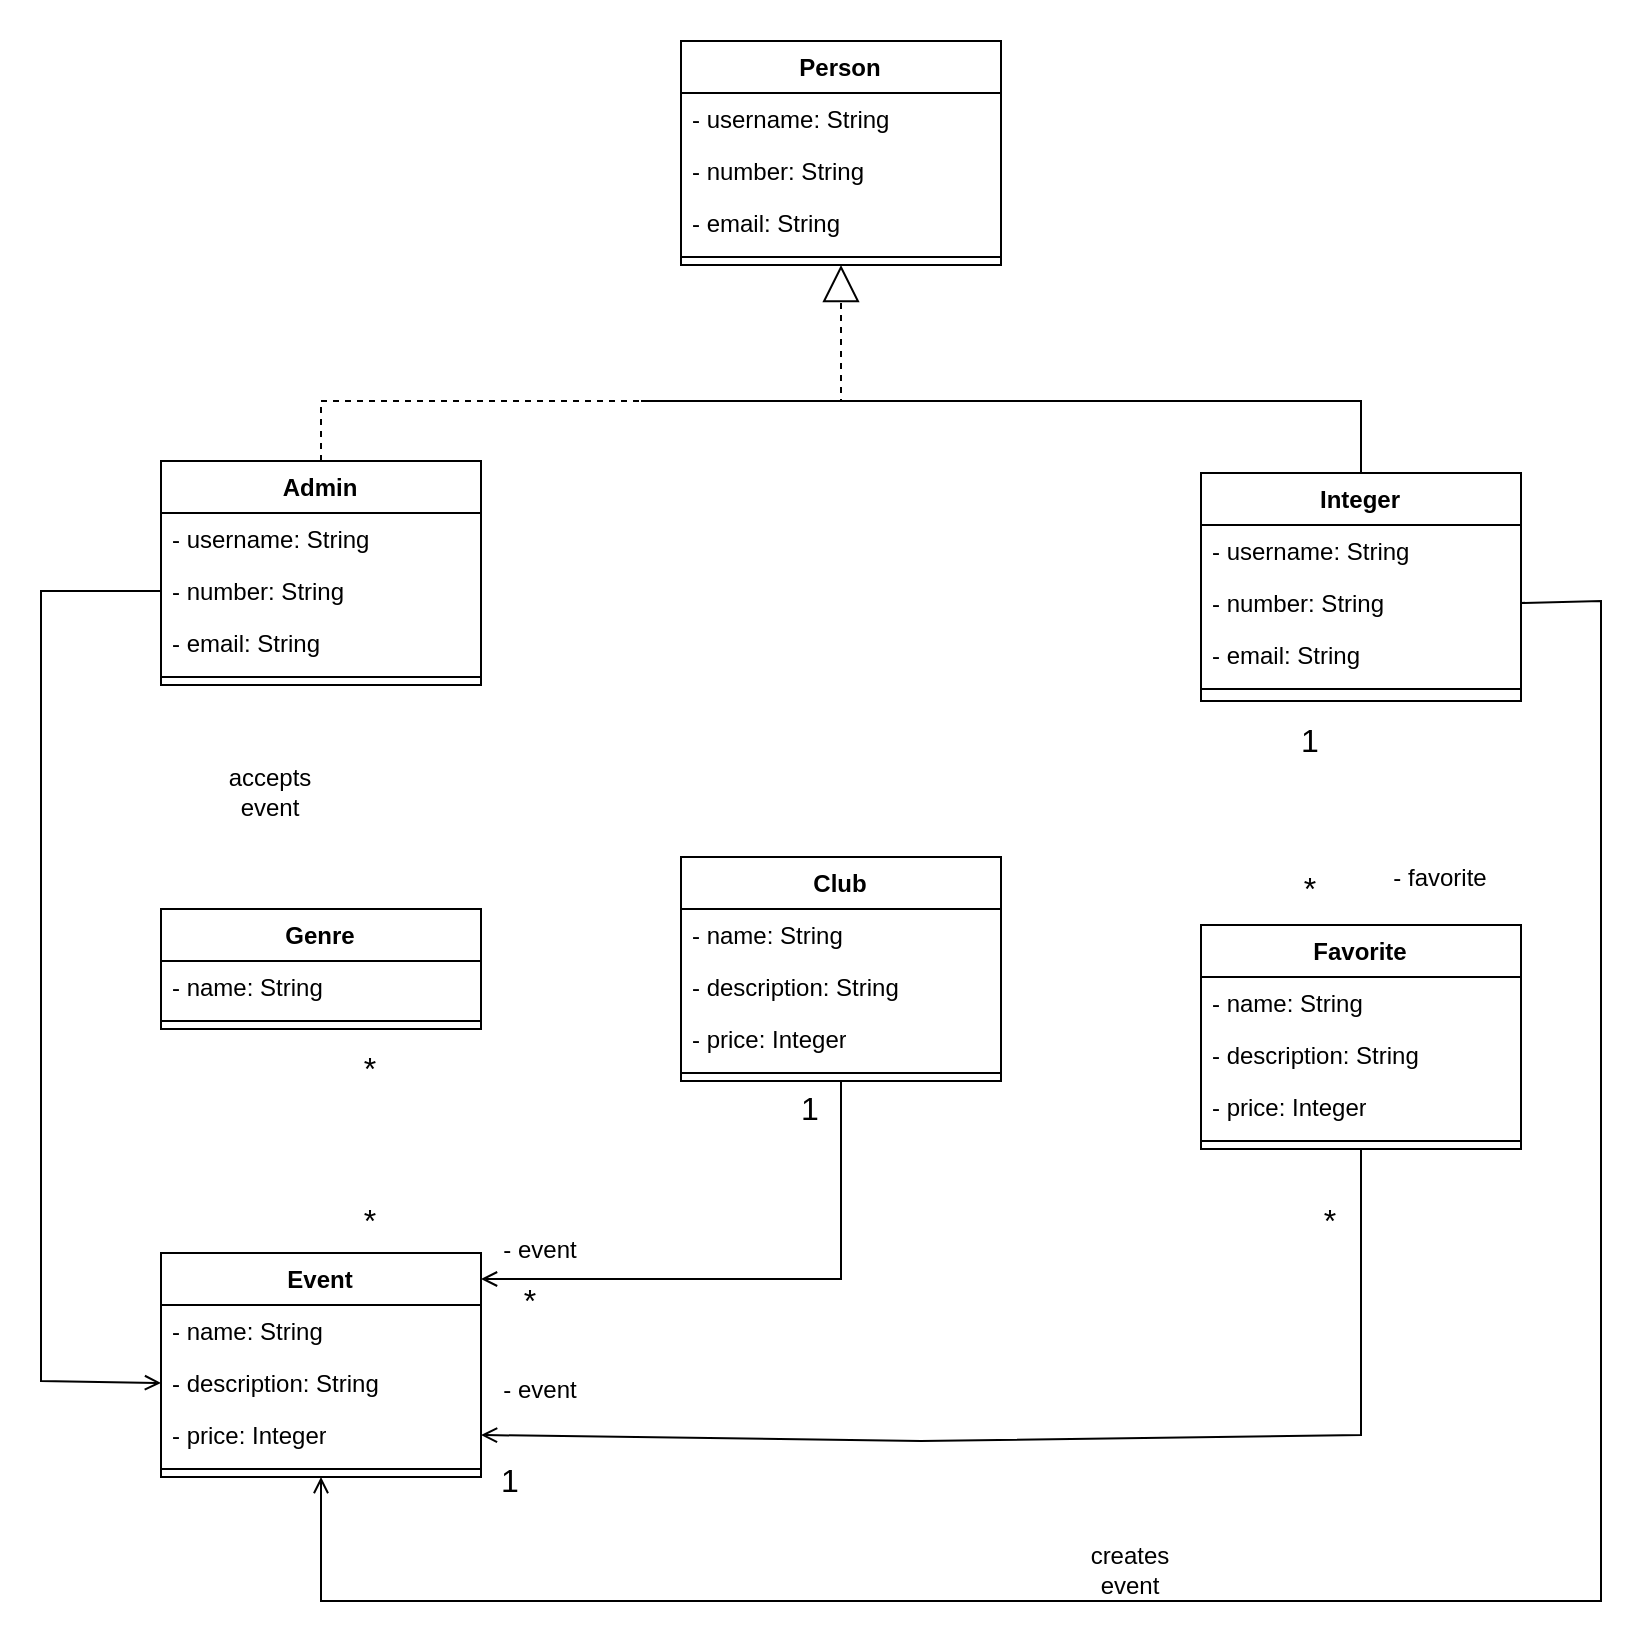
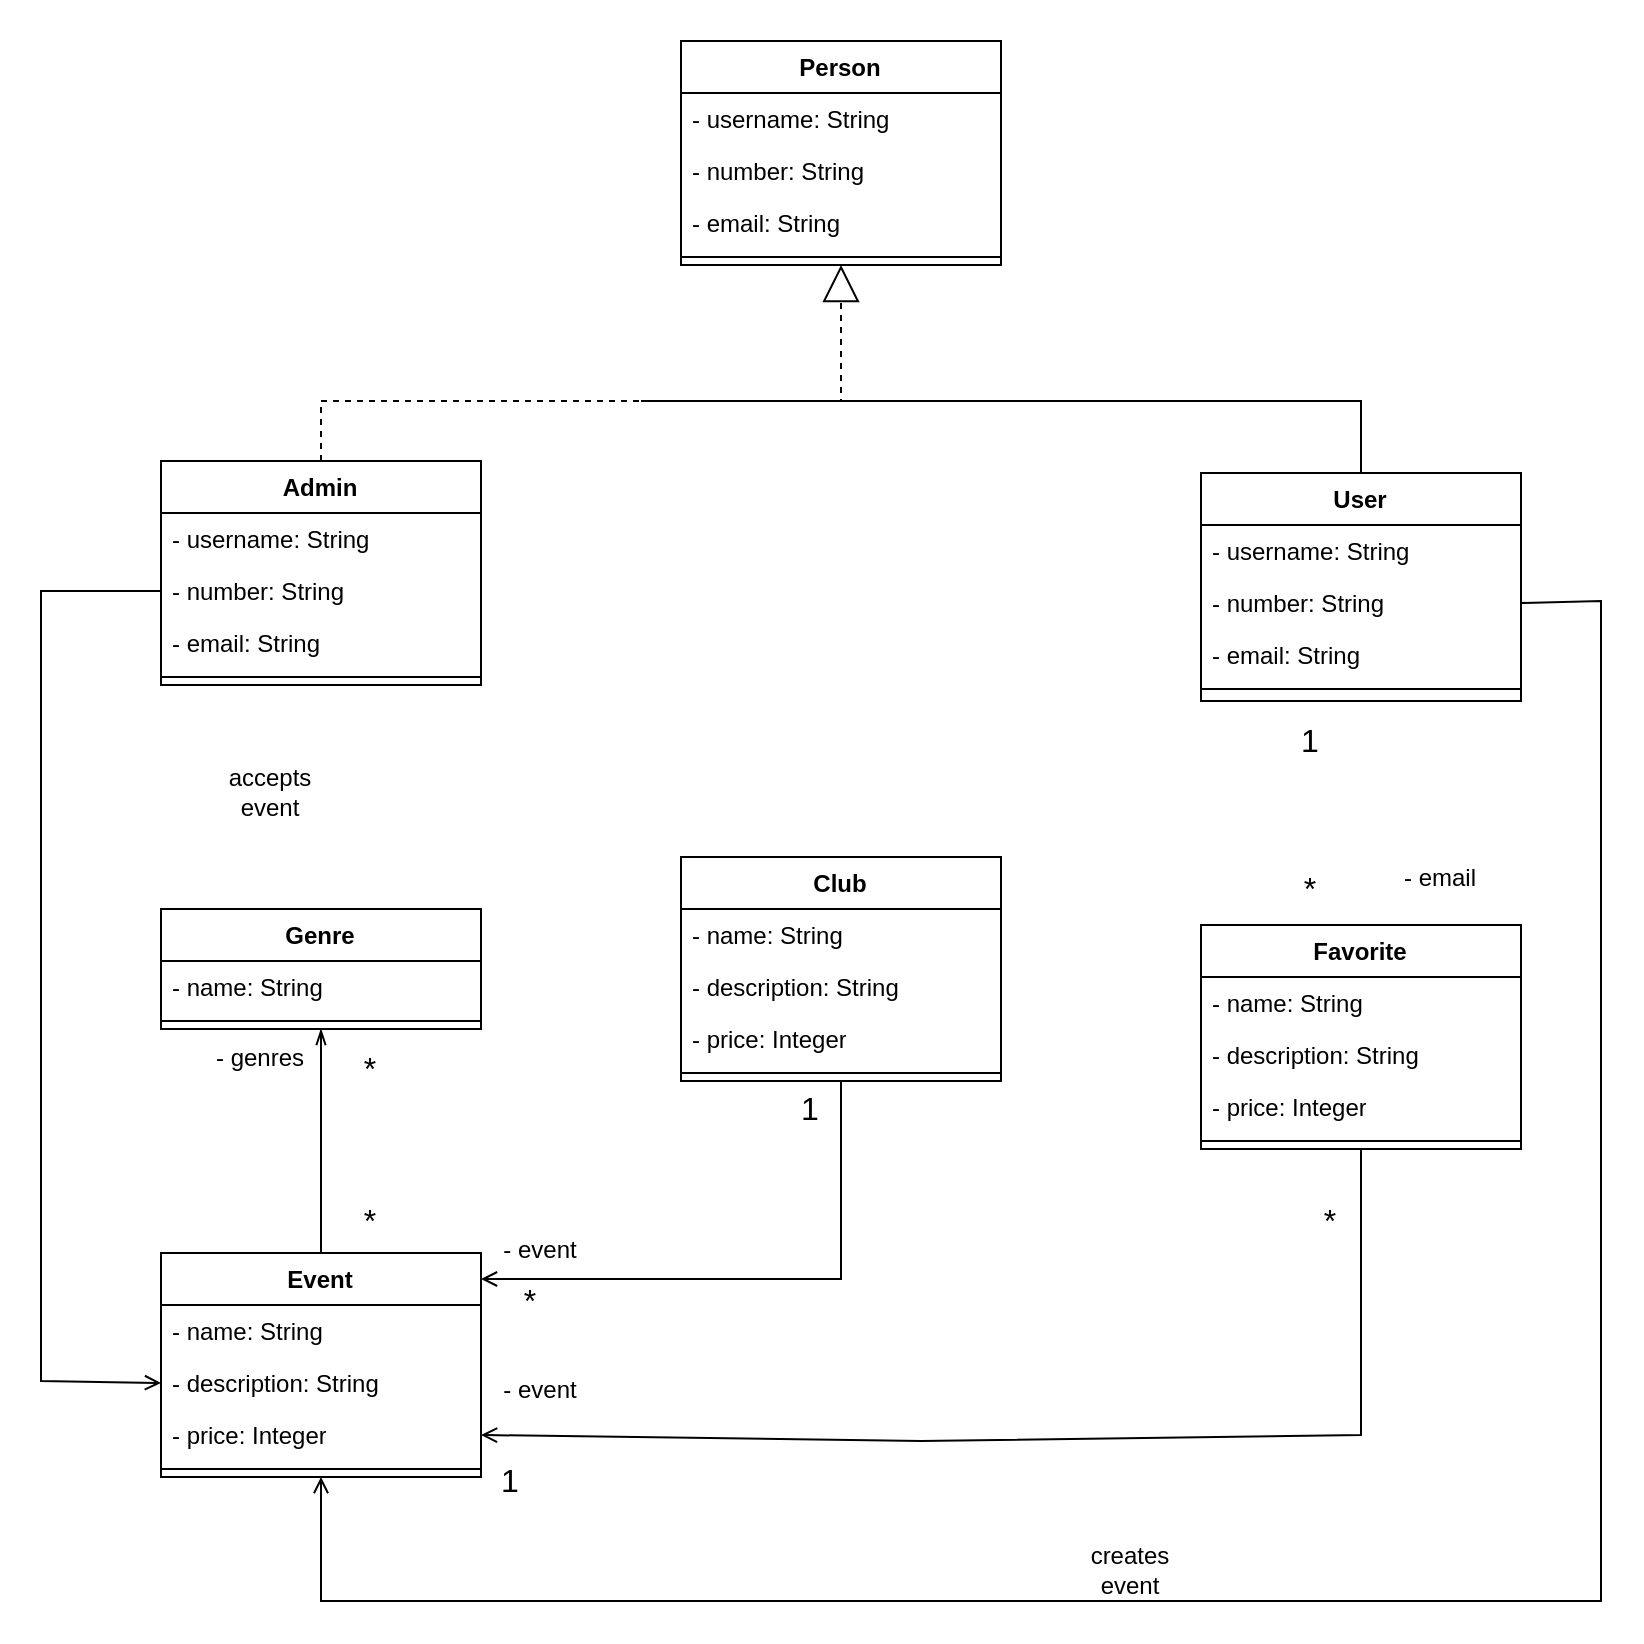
node "Integer": label "Integer" -> "User"
node "- favorite": label "- favorite" -> "- email"
node "- genres": added
edge "Event" -> "Genre": added
